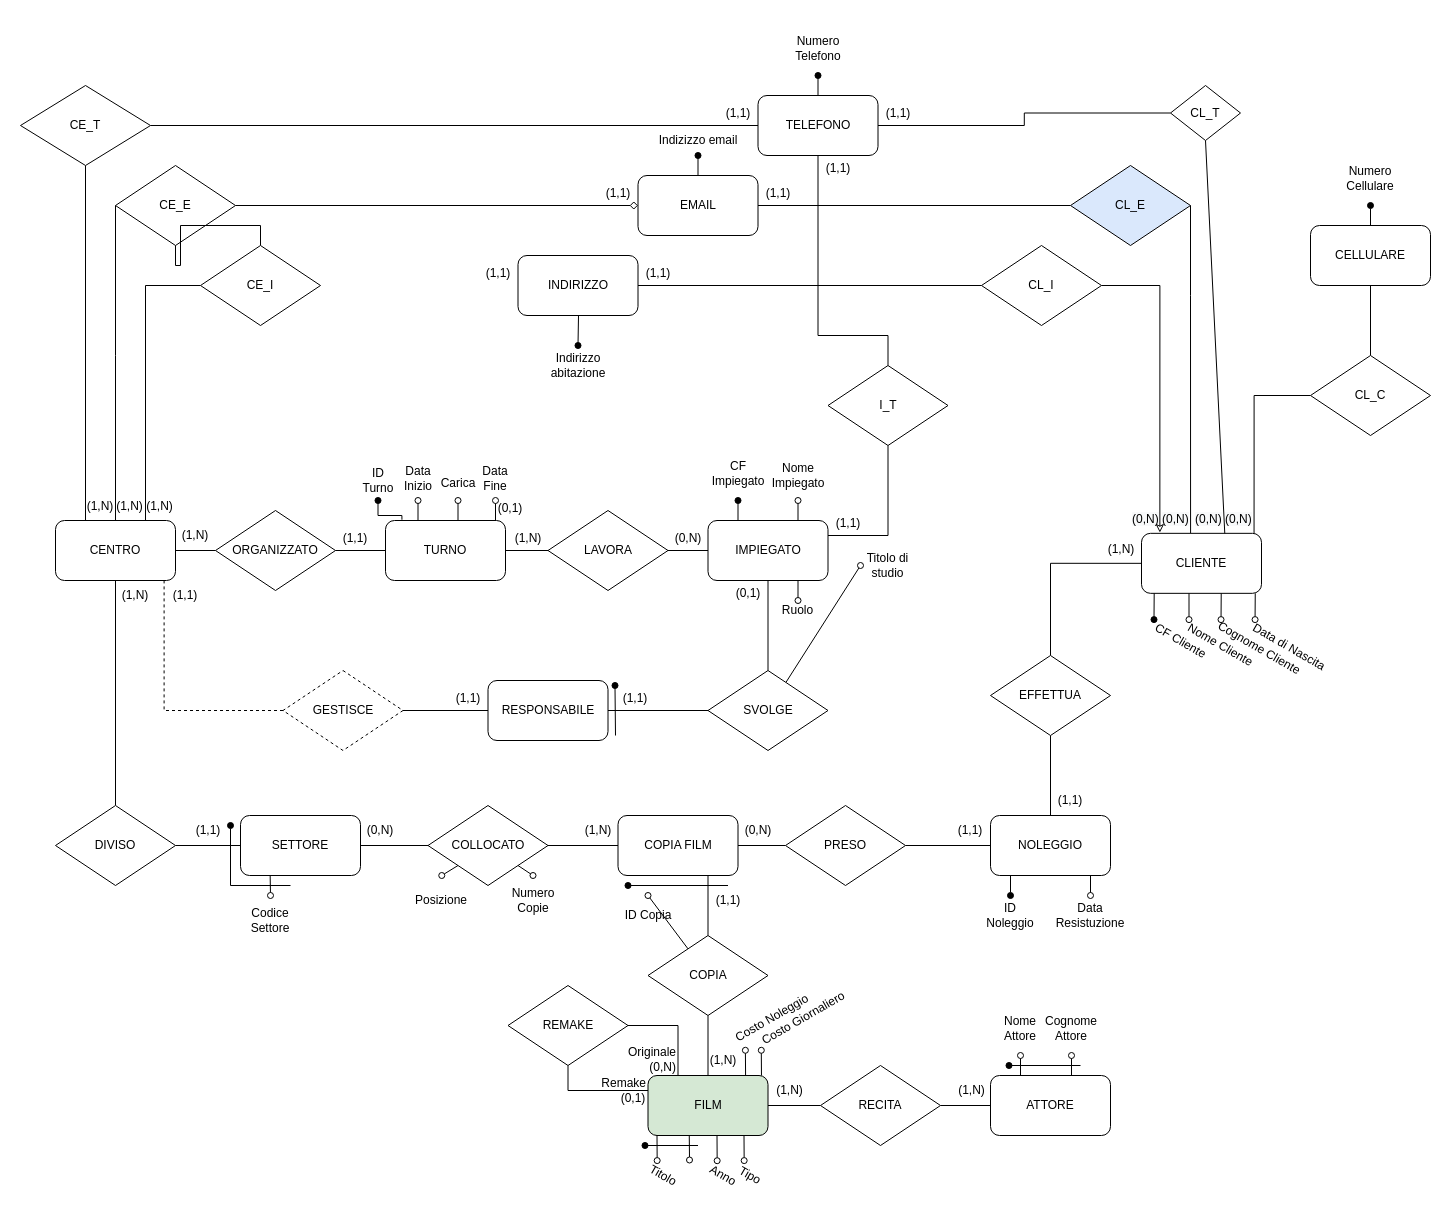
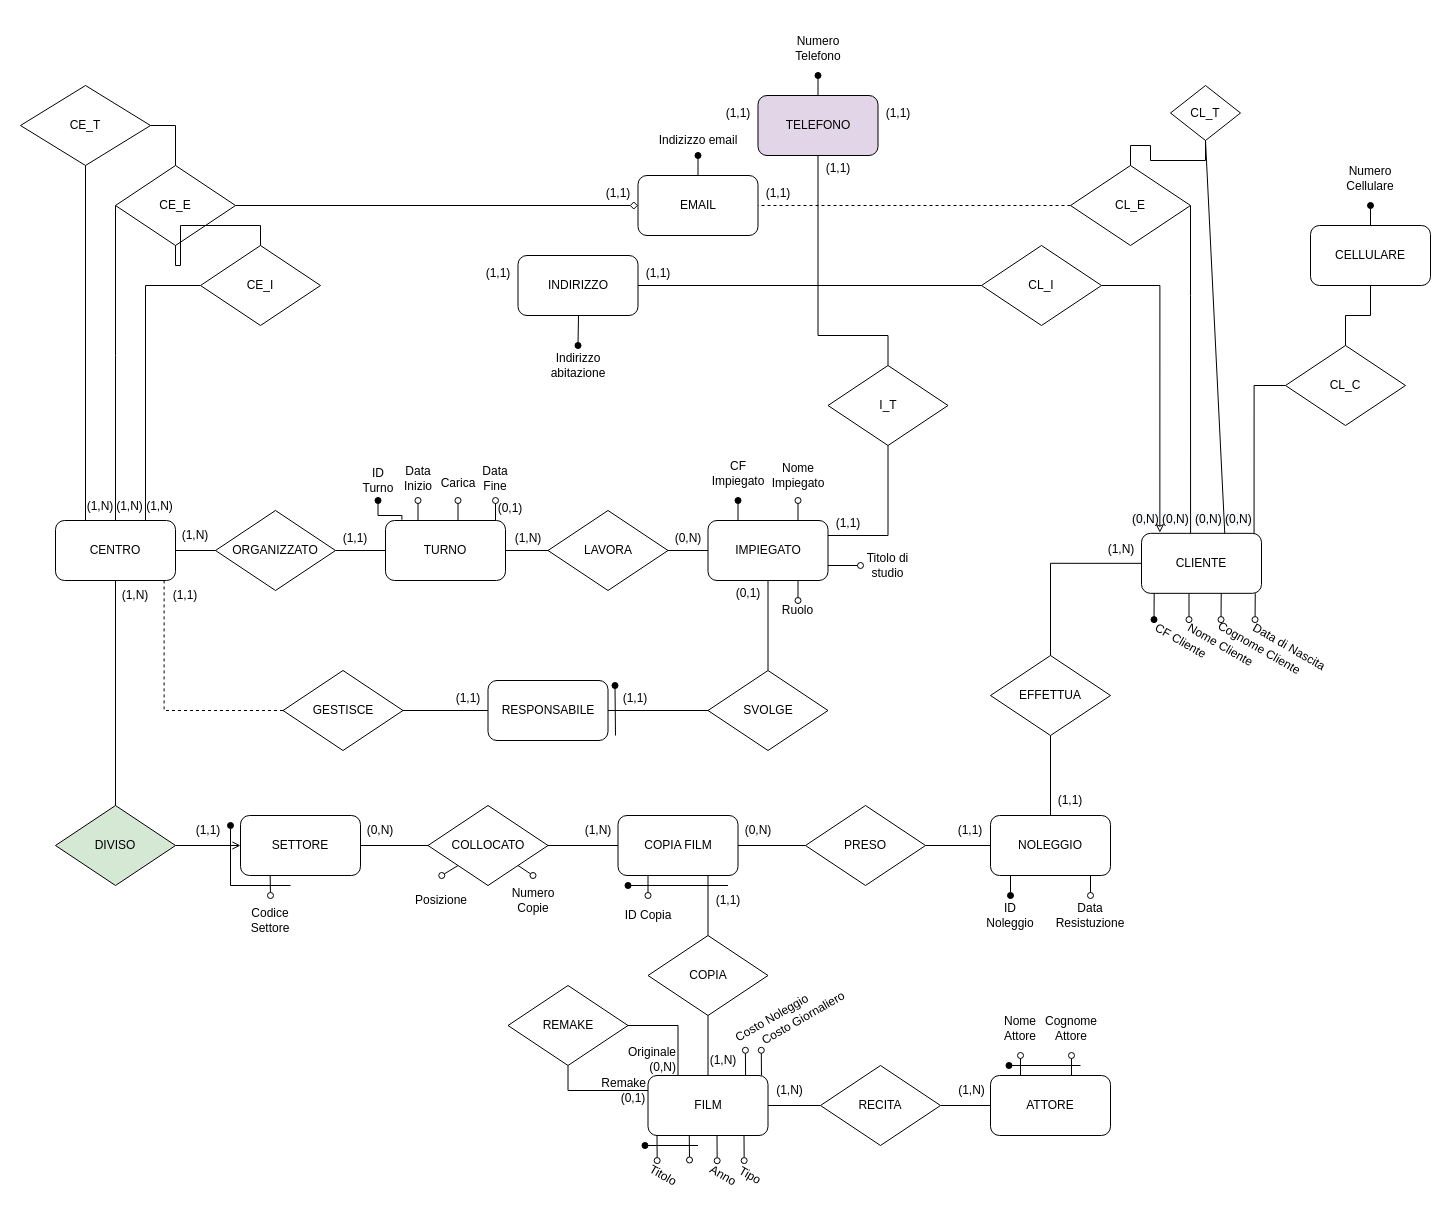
edge "CL_T" -- "TELEFONO": now "CL_T" -- "CL_E"
edge "CE_T" -- "TELEFONO": now "CE_T" -- "CE_E"
node "TELEFONO": fillcolor #ffffff -> #e1d5e7
edge "EMAIL" -- "CL_E": style solid -> dashed
node "CL_E": fillcolor #dae8fc -> #ffffff
node "CL_C": moved (1371, 396) -> (1346, 386)
edge "SVOLGE" -> "Titolo di studio": now "IMPIEGATO" -> "Titolo di studio"
node "GESTISCE": style dashed -> solid
node "DIVISO": fillcolor #ffffff -> #d5e8d4
edge "DIVISO" -- "SETTORE": arrowhead none -> open
node "PRESO": moved (846, 846) -> (866, 846)
edge "COPIA" -> "ID Copia": now "COPIA FILM" -> "ID Copia"
node "FILM": fillcolor #d5e8d4 -> #ffffff
